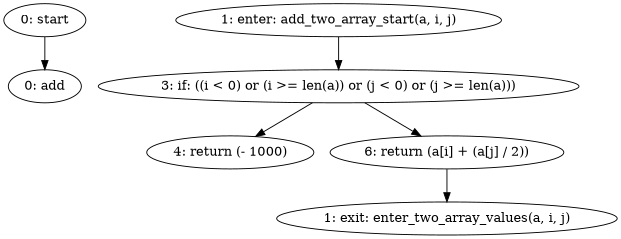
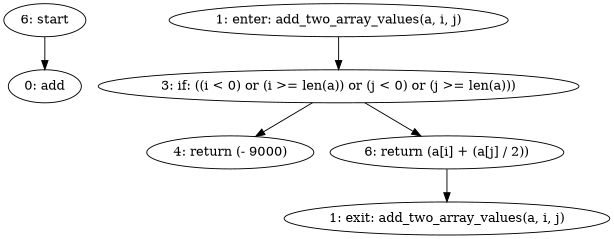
node "0: start": label "0: start" -> "6: start"
node "1: enter: add_two_array_start(a, i, j)": label "1: enter: add_two_array_start(a, i, j)" -> "1: enter: add_two_array_values(a, i, j)"
node "4: return (- 1000)": label "4: return (- 1000)" -> "4: return (- 9000)"
node "1: exit: enter_two_array_values(a, i, j)": label "1: exit: enter_two_array_values(a, i, j)" -> "1: exit: add_two_array_values(a, i, j)"
